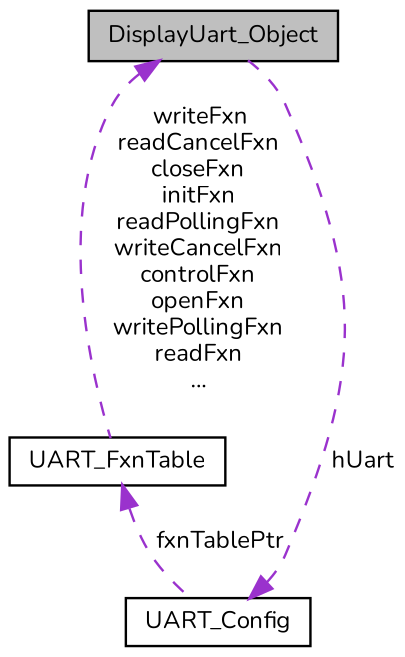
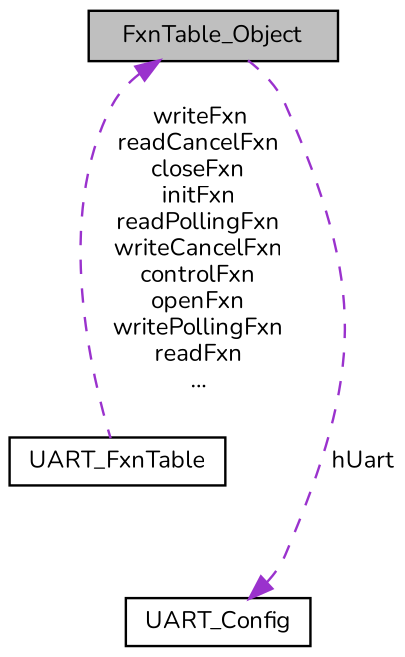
node "DisplayUart_Object": label "DisplayUart_Object" -> "FxnTable_Object"
edge "UART_Config" -> "UART_FxnTable": removed, label "fxnTablePtr"
